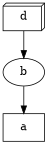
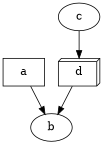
node "c": added
edge "b" -> "a": reversed
